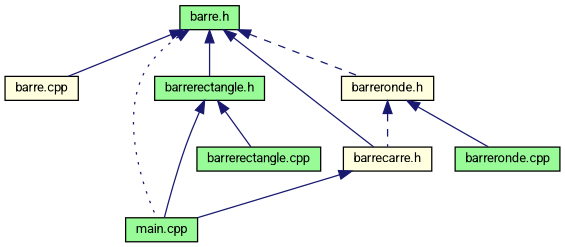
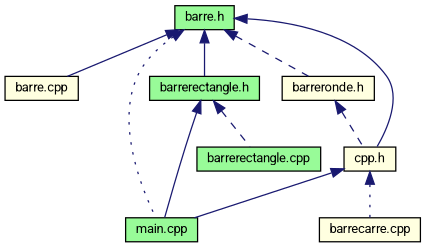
edge "barrerectangle.cpp" -> "barrerectangle.h": style solid -> dashed
node "barrecarre.h": label "barrecarre.h" -> "cpp.h"
node "barreronde.cpp": removed
node "barrecarre.cpp": added
